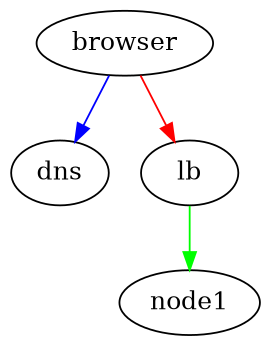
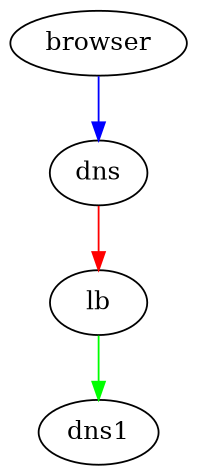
edge "browser" -> "lb": now "dns" -> "lb"
node "node1": label "node1" -> "dns1"
